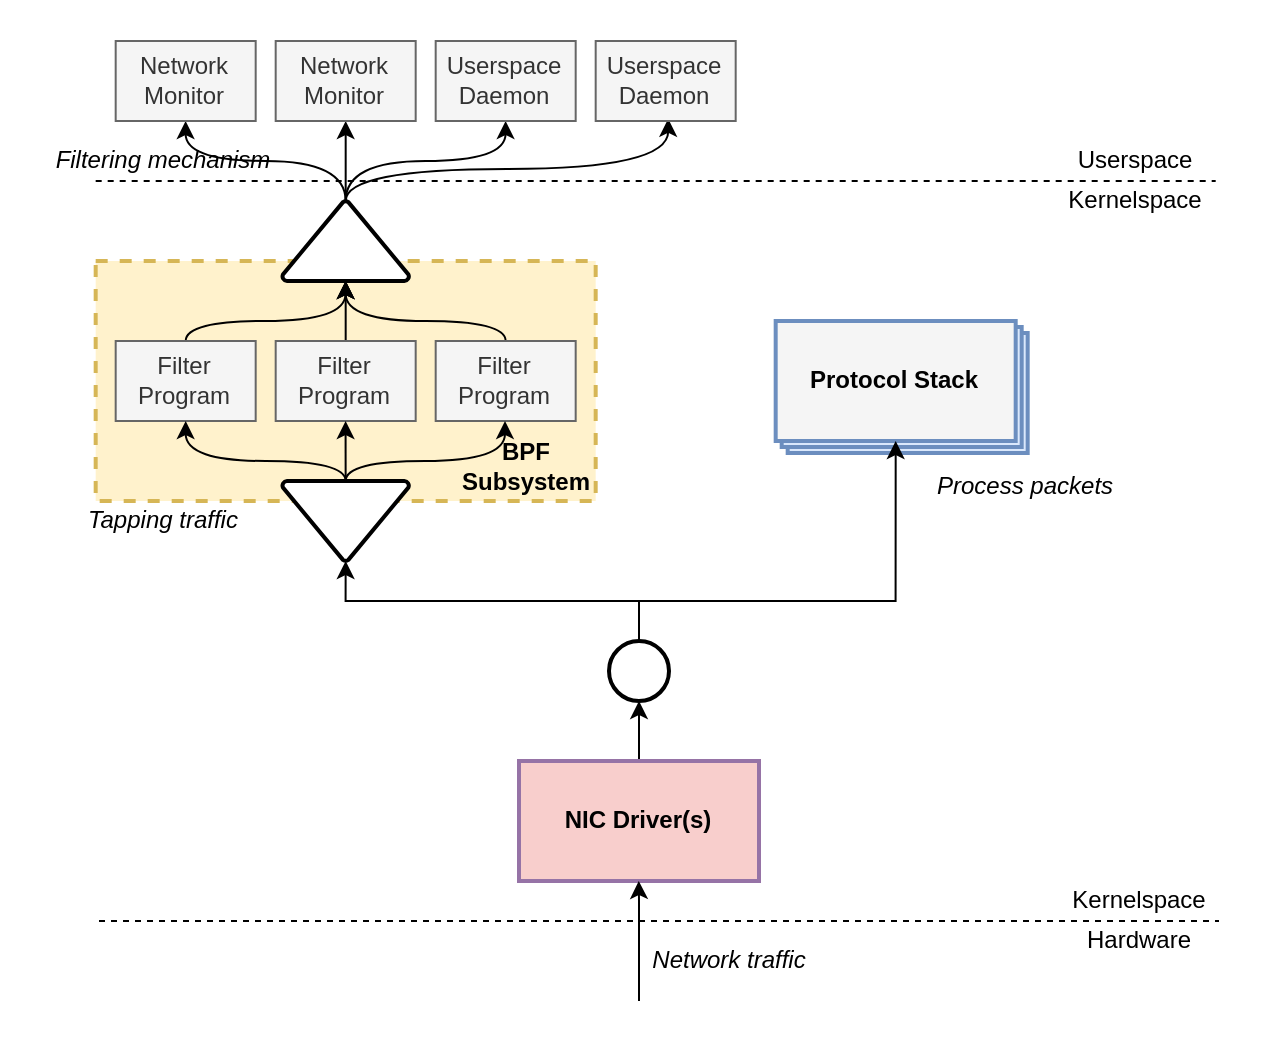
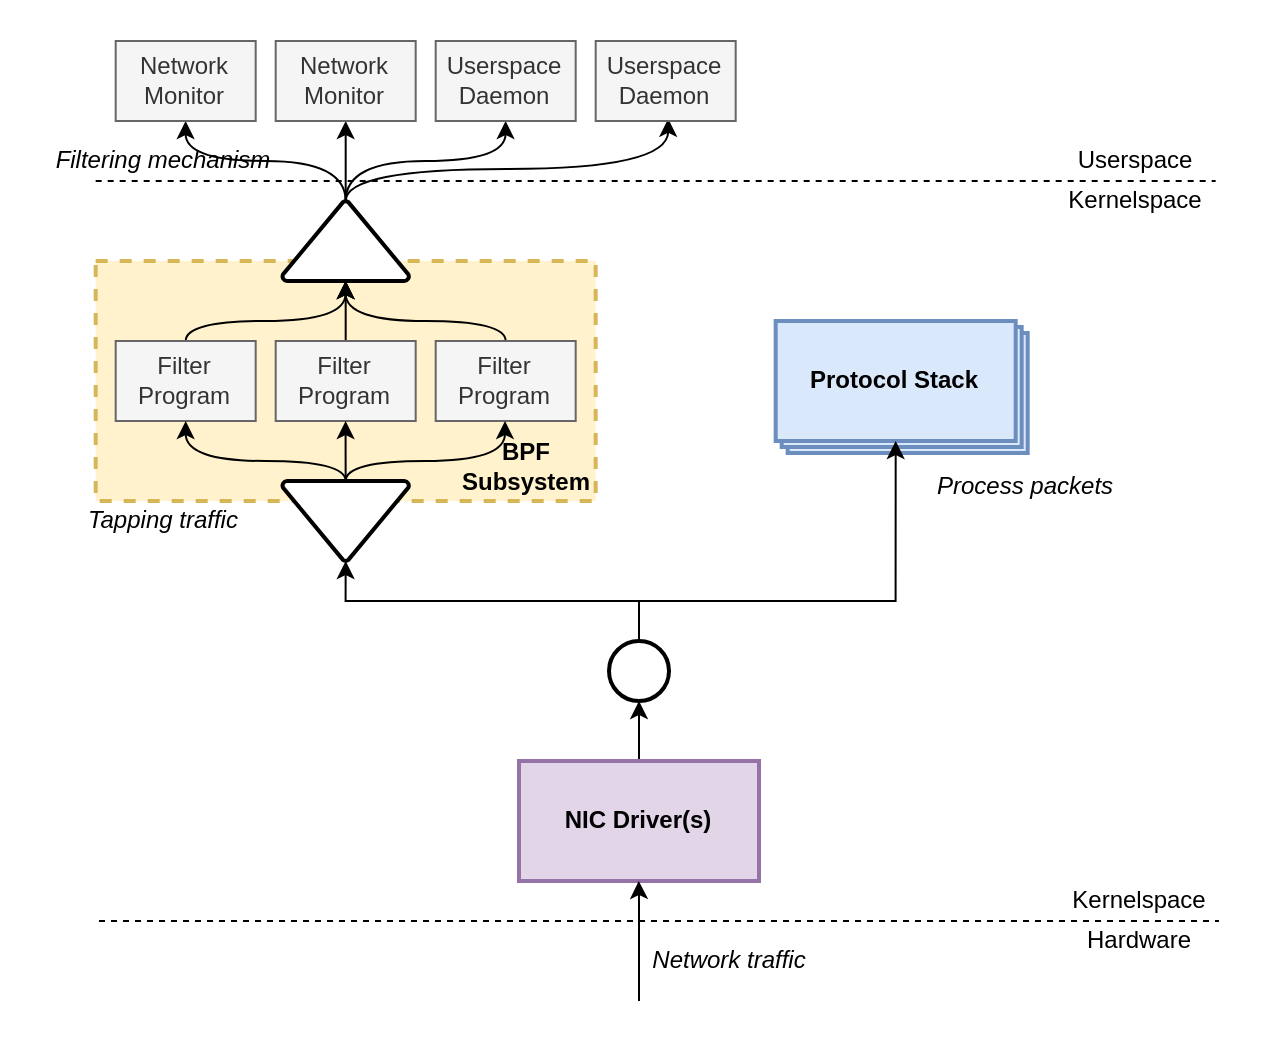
node "Protocol Stack": fillcolor #f5f5f5 -> #dae8fc
node "NIC Driver(s)": fillcolor #f8cecc -> #e1d5e7
